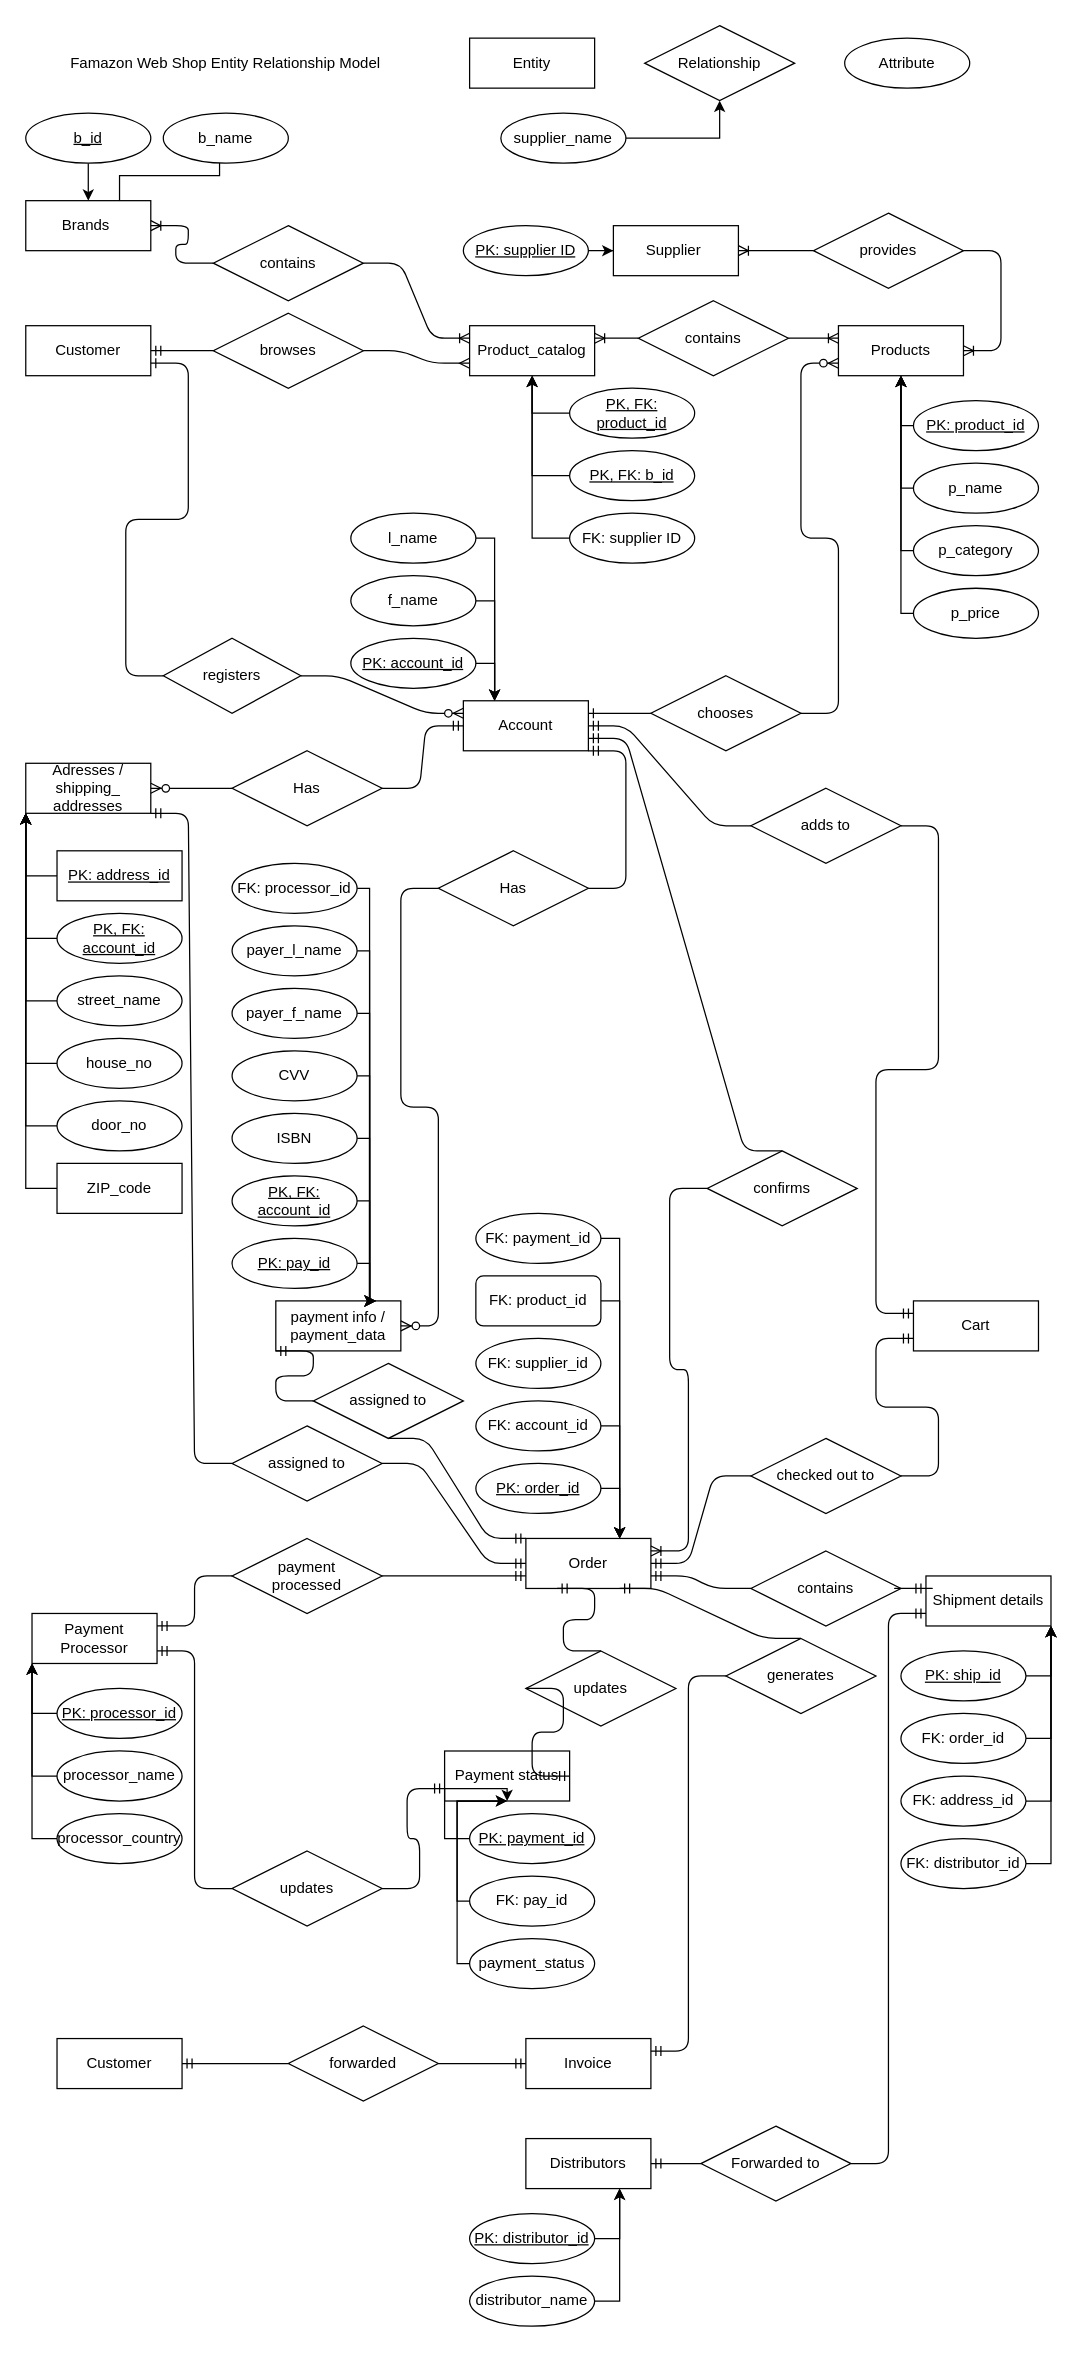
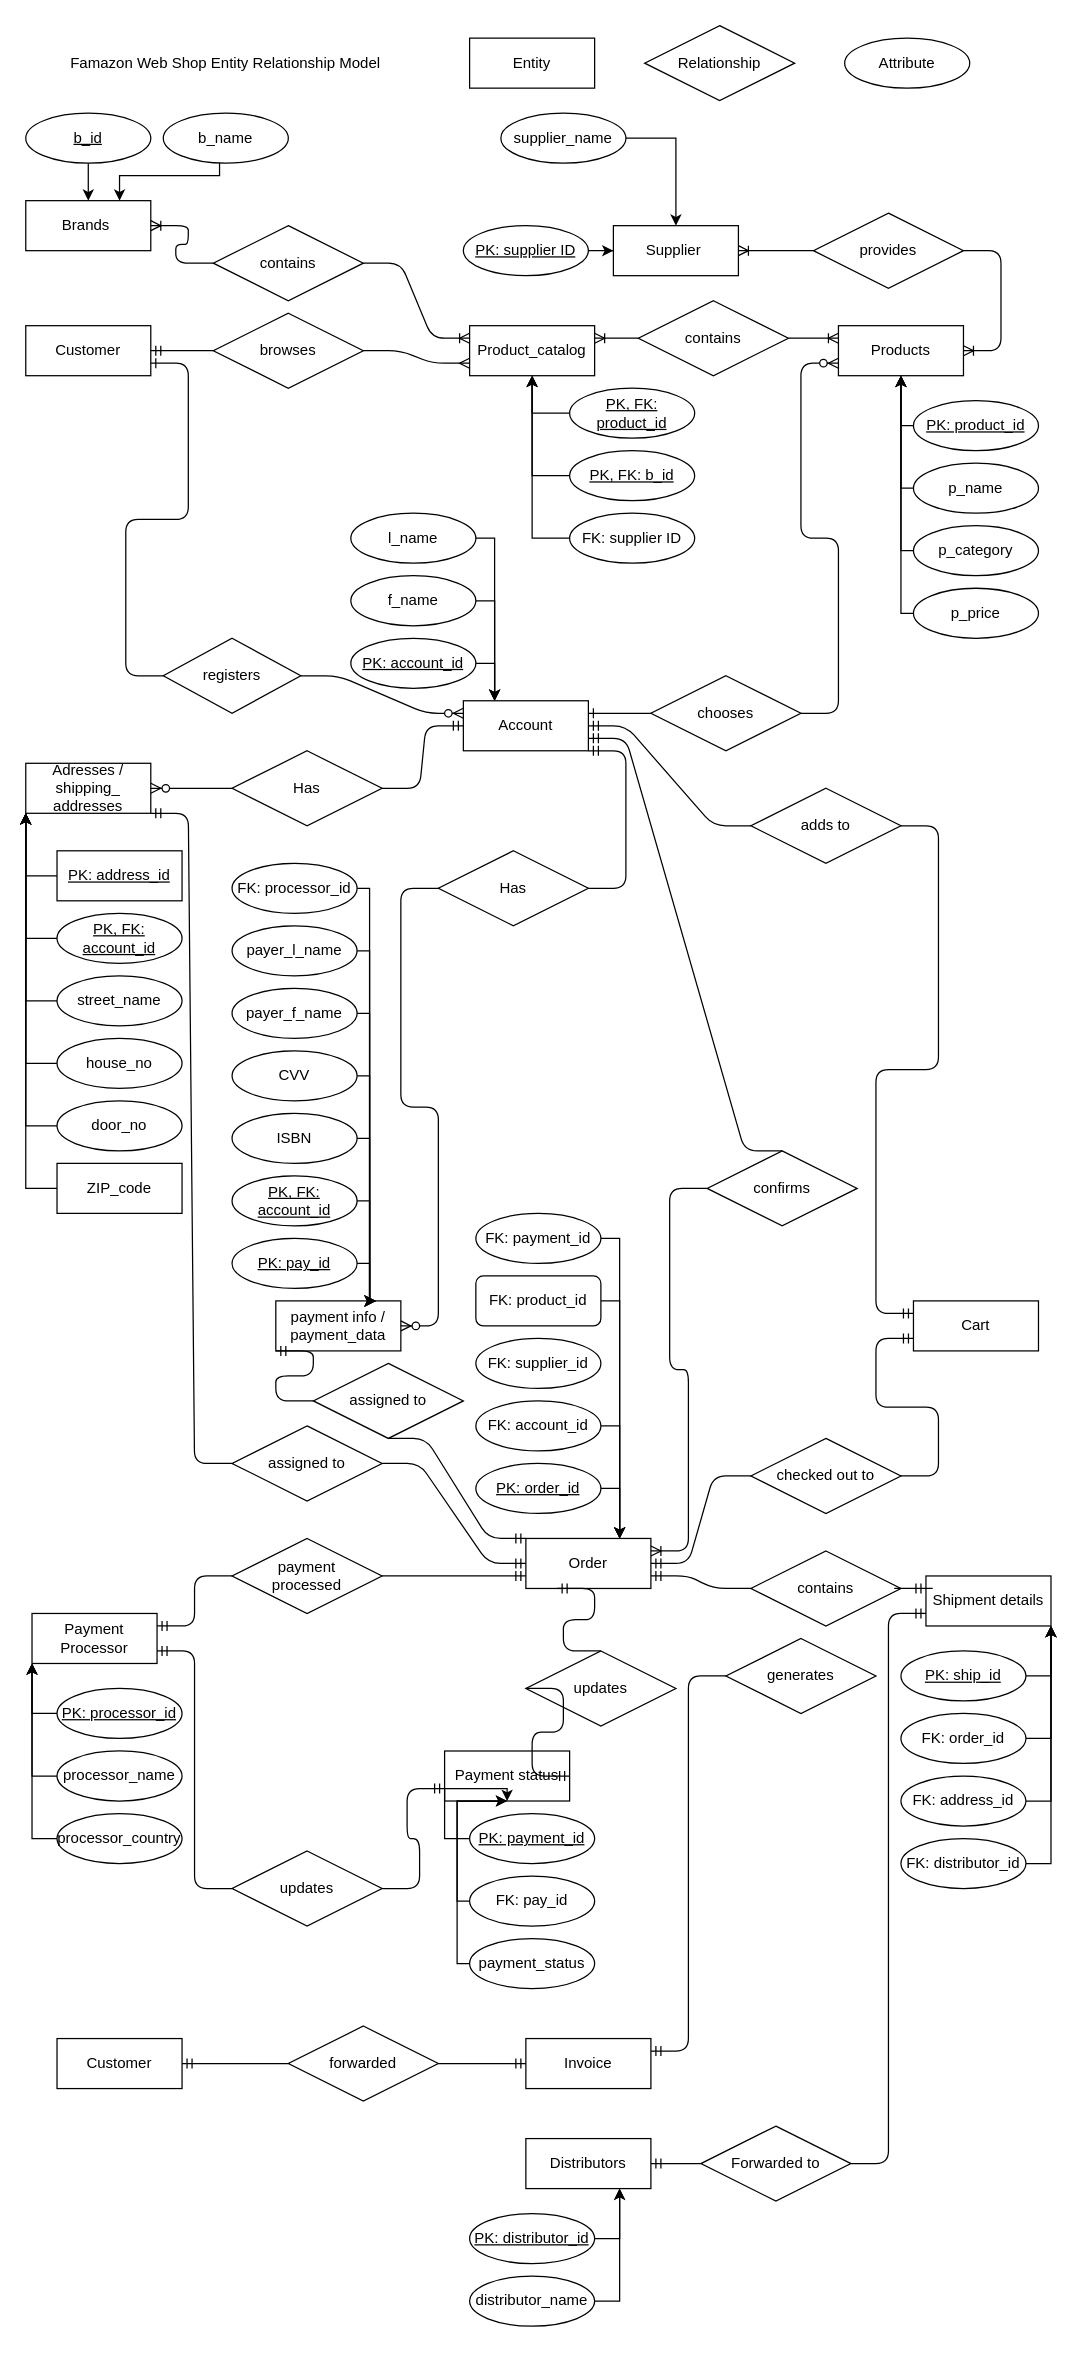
edge "supplier_name" -> "Relationship": now "supplier_name" -> "Supplier"
edge "b_name" -- "Brands": arrowhead none -> classic
edge "generates" -> "Order": removed
